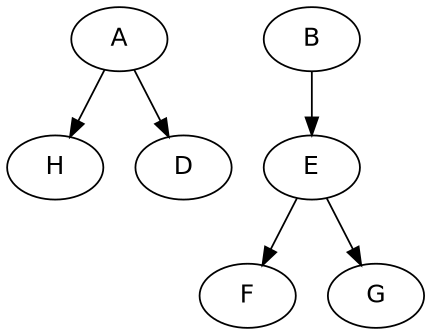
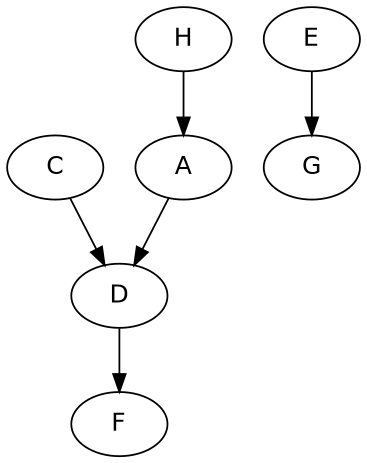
node "B": removed
edge "A" -> "H": reversed
node "C": added
edge "E" -> "F": now "D" -> "F"
